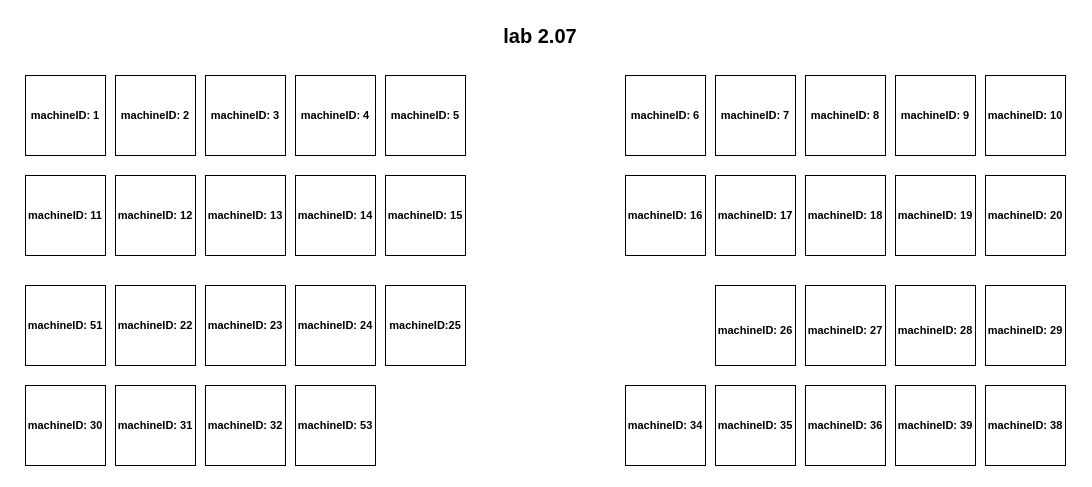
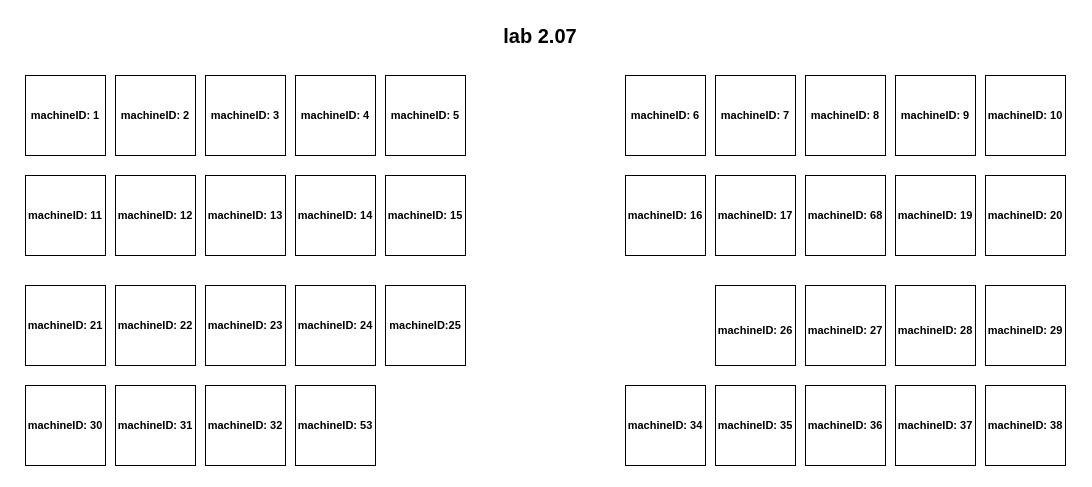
node "machineID: 18": label "machineID: 18" -> "machineID: 68"
node "machineID: 51": label "machineID: 51" -> "machineID: 21"
node "machineID: 39": label "machineID: 39" -> "machineID: 37"
